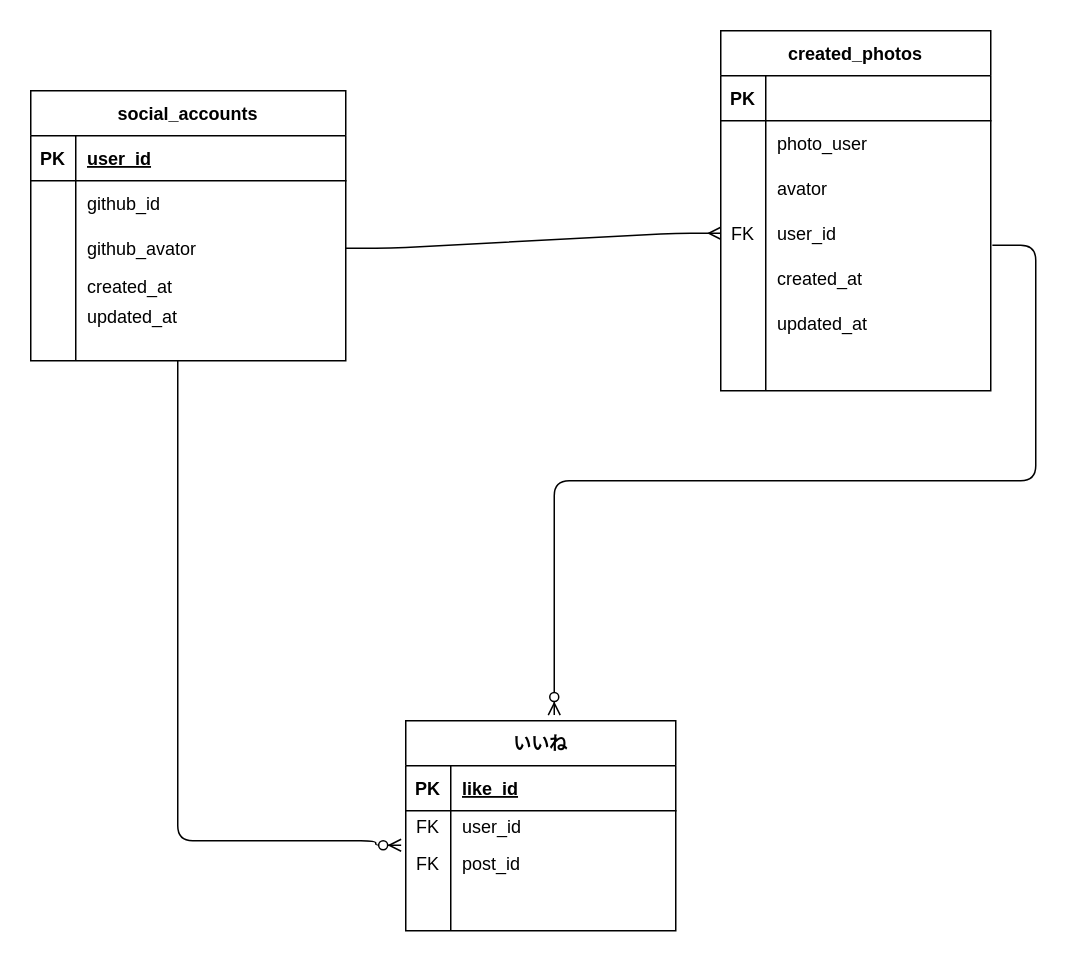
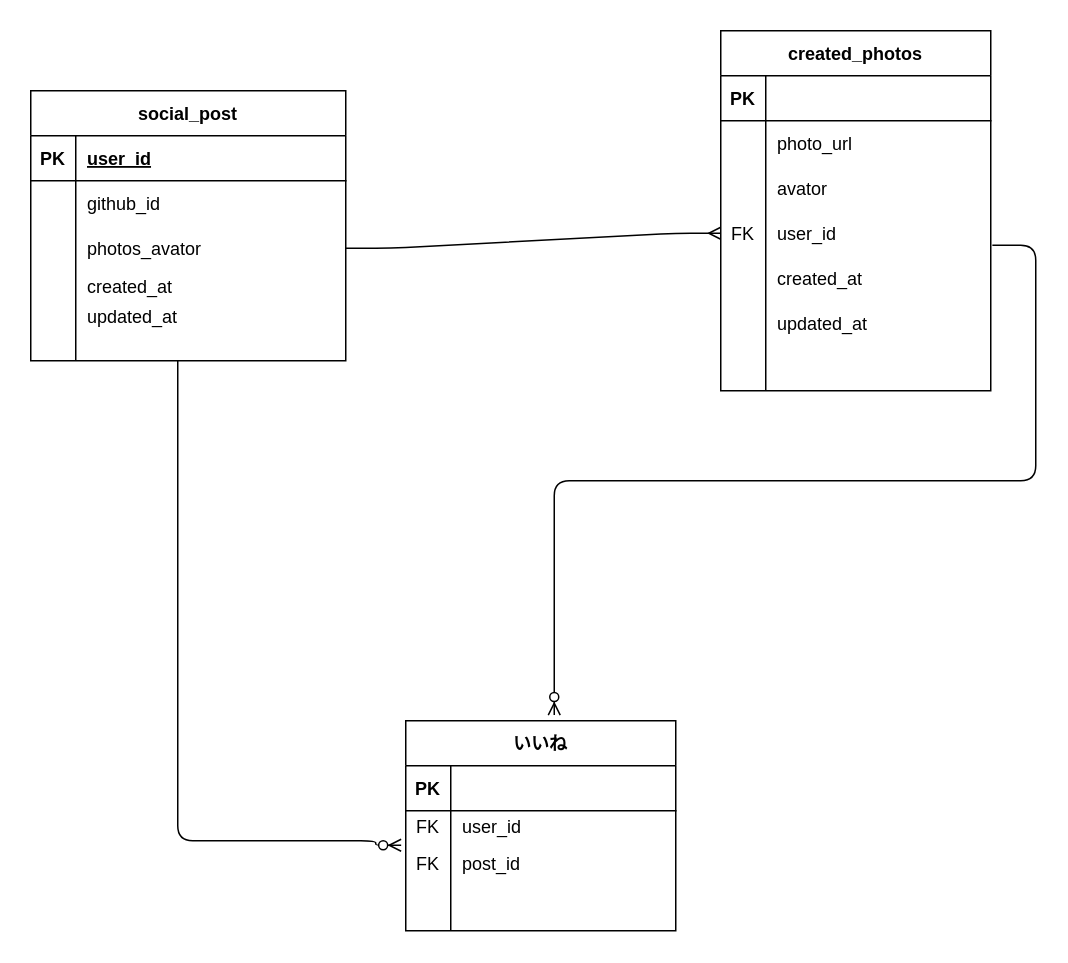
node "social_accounts": label "social_accounts" -> "social_post"
node "photo_user": label "photo_user" -> "photo_url"
node "github_avator": label "github_avator" -> "photos_avator"
node "like_id": removed
